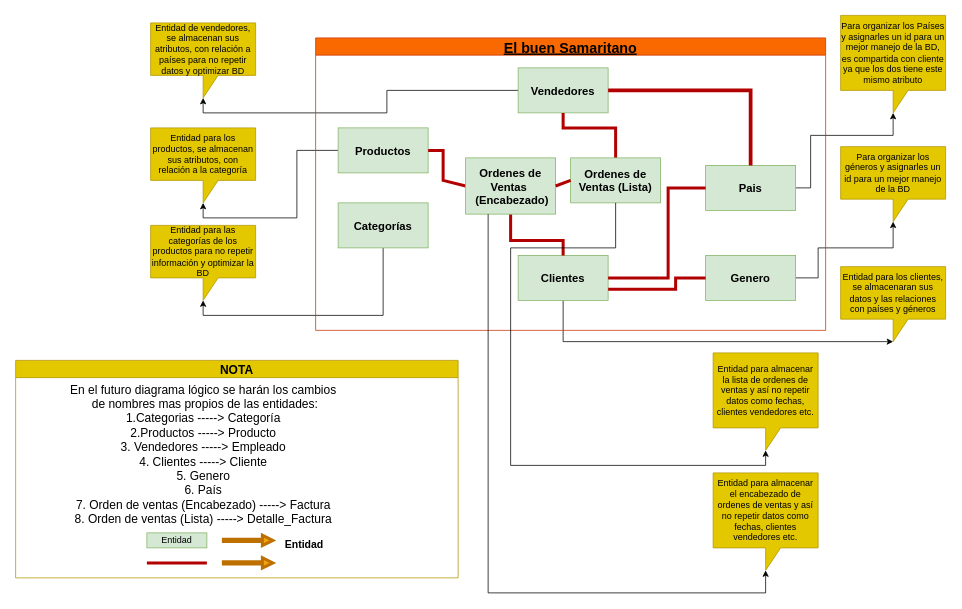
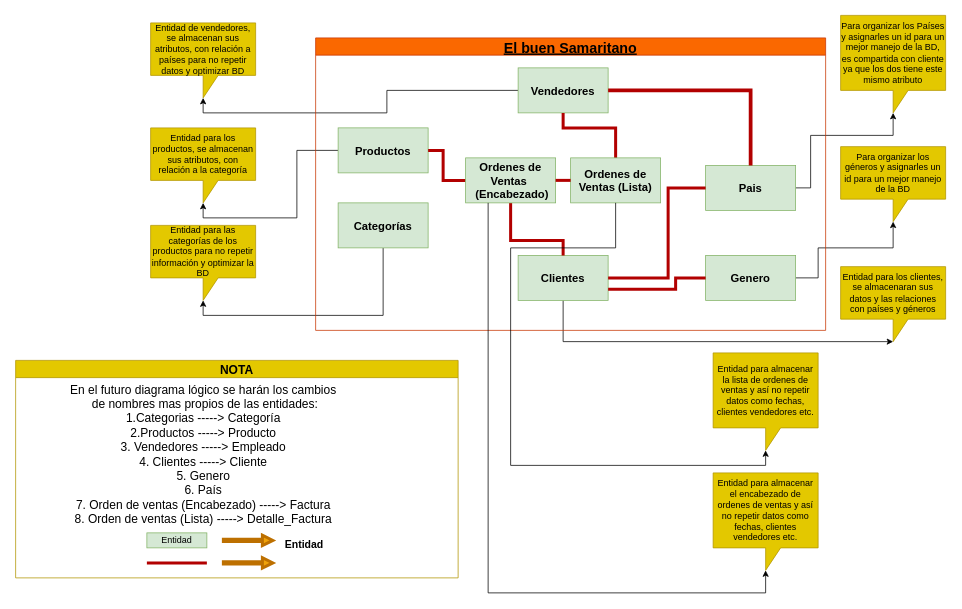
node "Ordenes de Ventas (Encabezado)": size 90x56 -> 90x45
